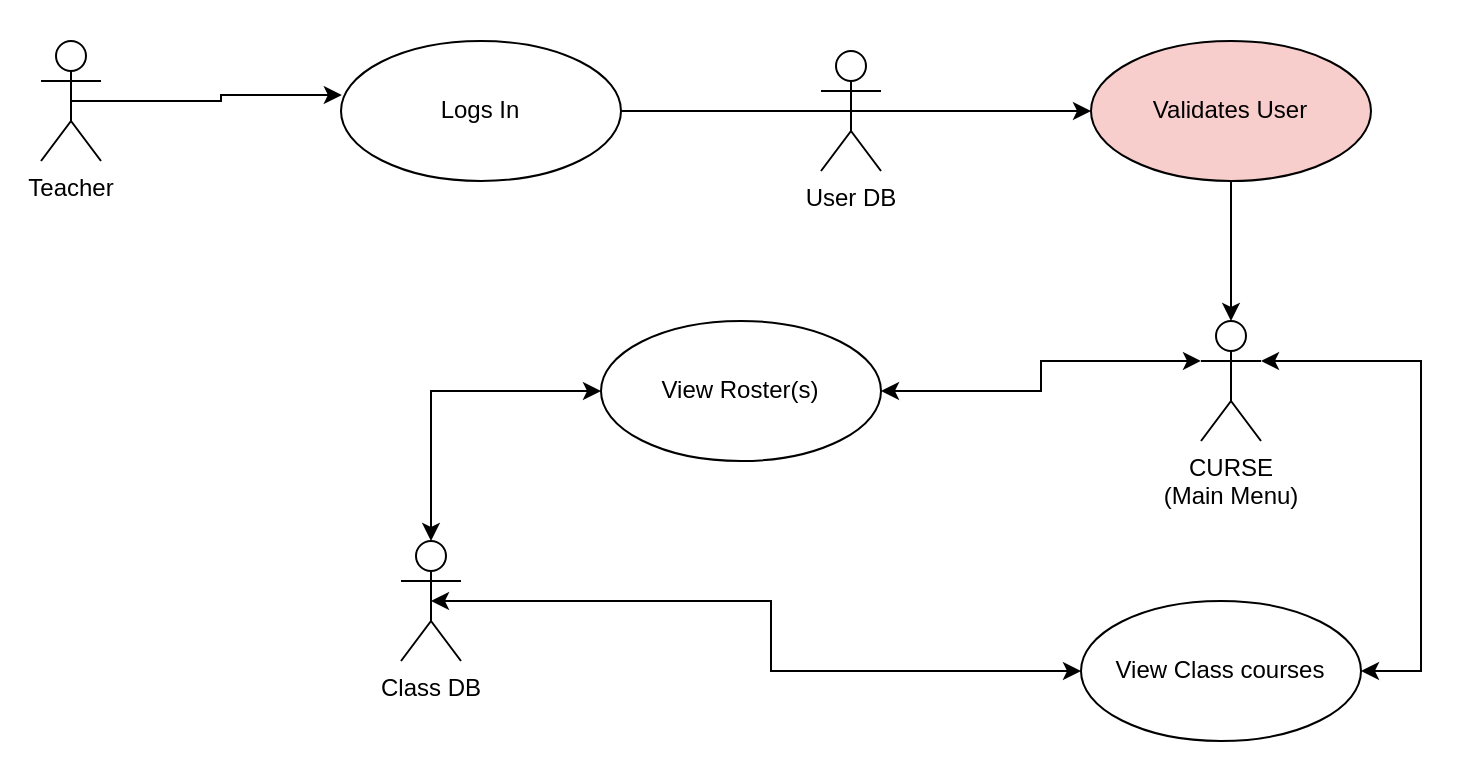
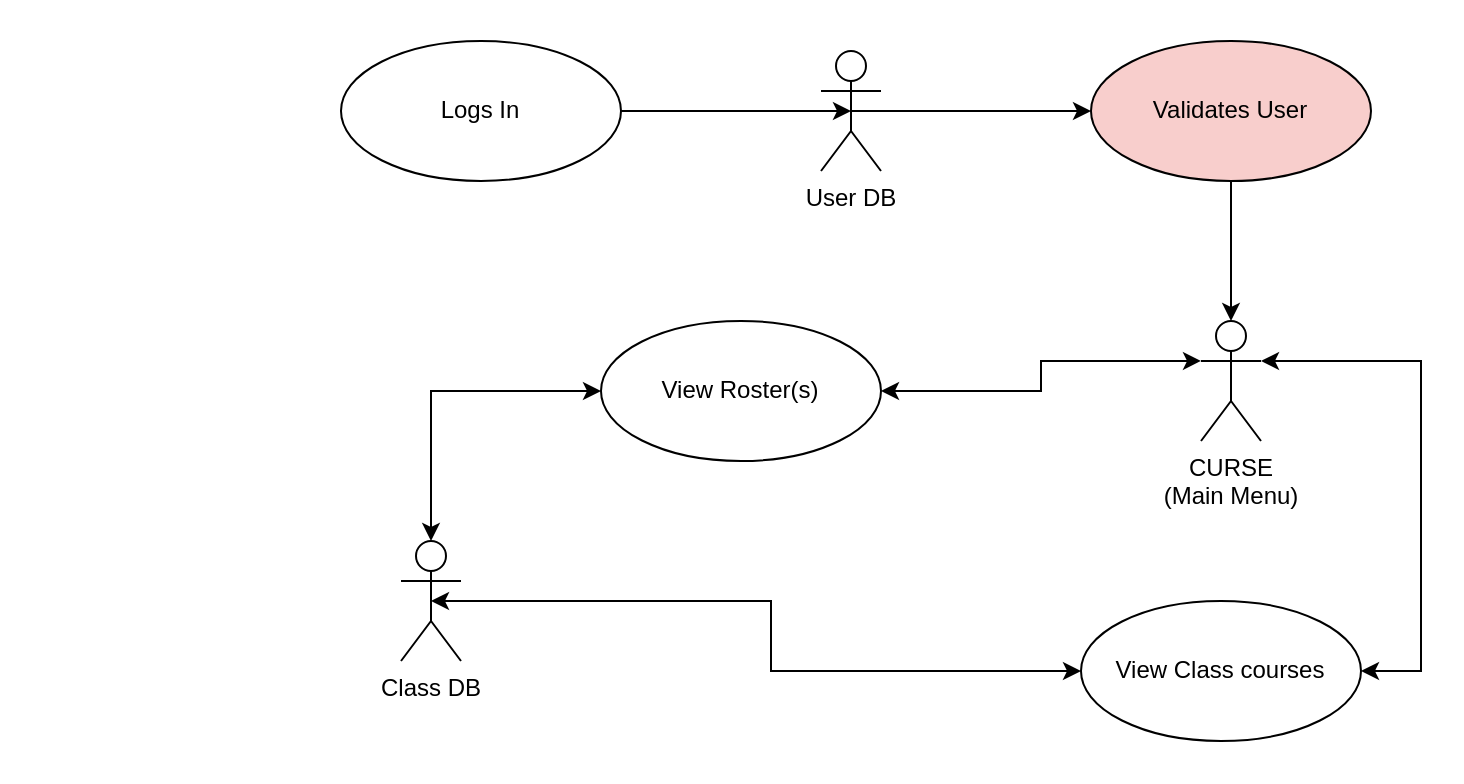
node "Teacher": removed
edge "Teacher" -> "Logs In": removed
edge "Logs In" -- "User DB": arrowhead none -> classic
